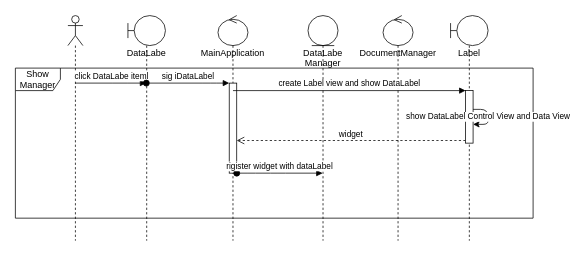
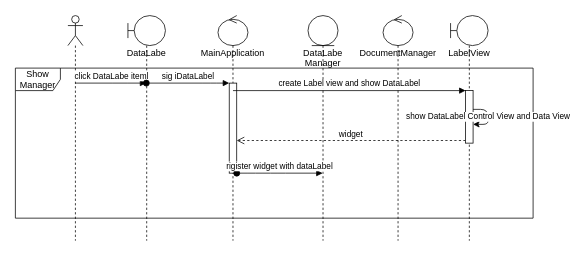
node "Label": label "Label" -> "LabelView"
